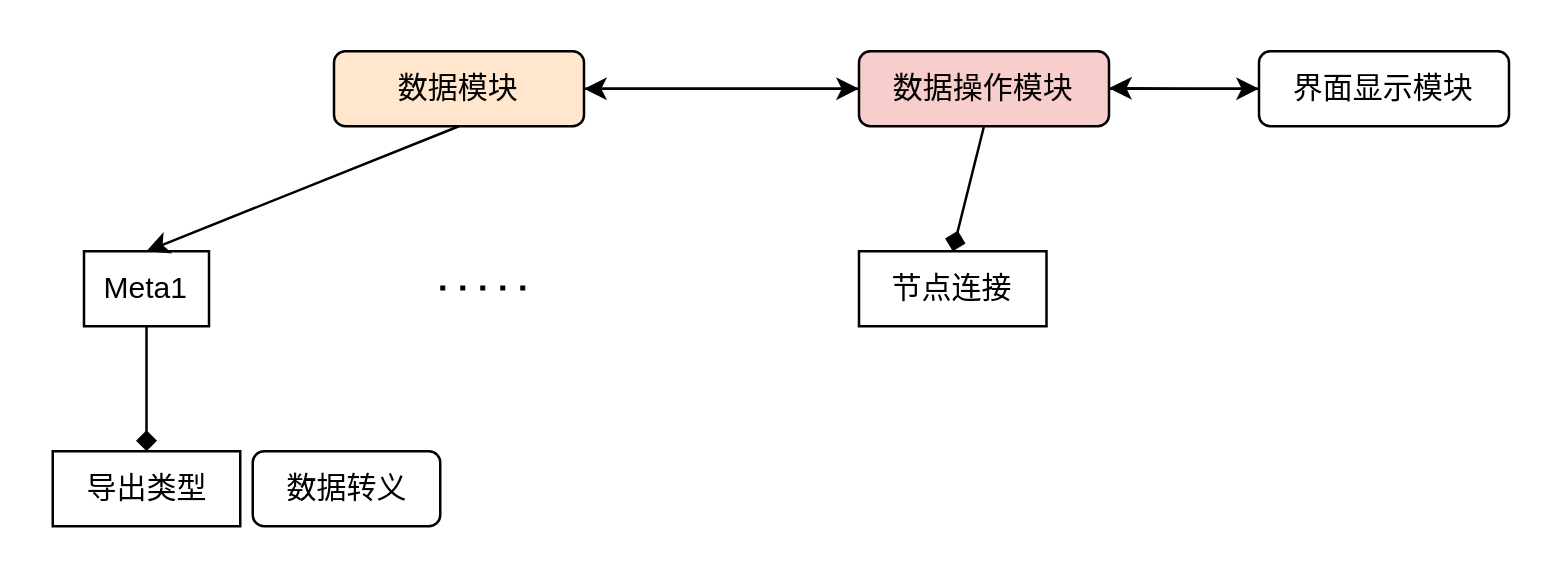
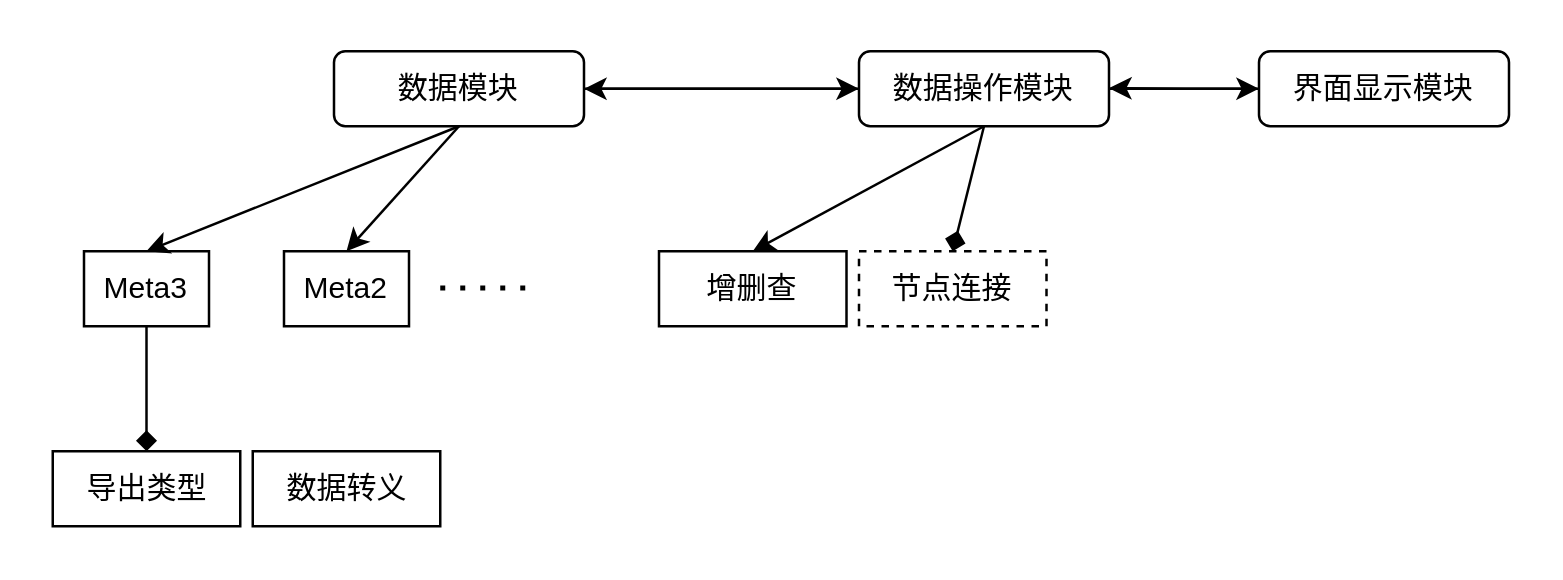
node "数据模块": fillcolor #ffe6cc -> #ffffff
node "数据操作模块": fillcolor #f8cecc -> #ffffff
edge "数据模块" -> "Meta2": added
edge "数据操作模块" -> "增删查": added
node "Meta1": label "Meta1" -> "Meta3"
node "Meta2": added
node "增删查": added
node "节点连接": style solid -> dashed
node "数据转义": shape rounded rectangle -> rectangle
